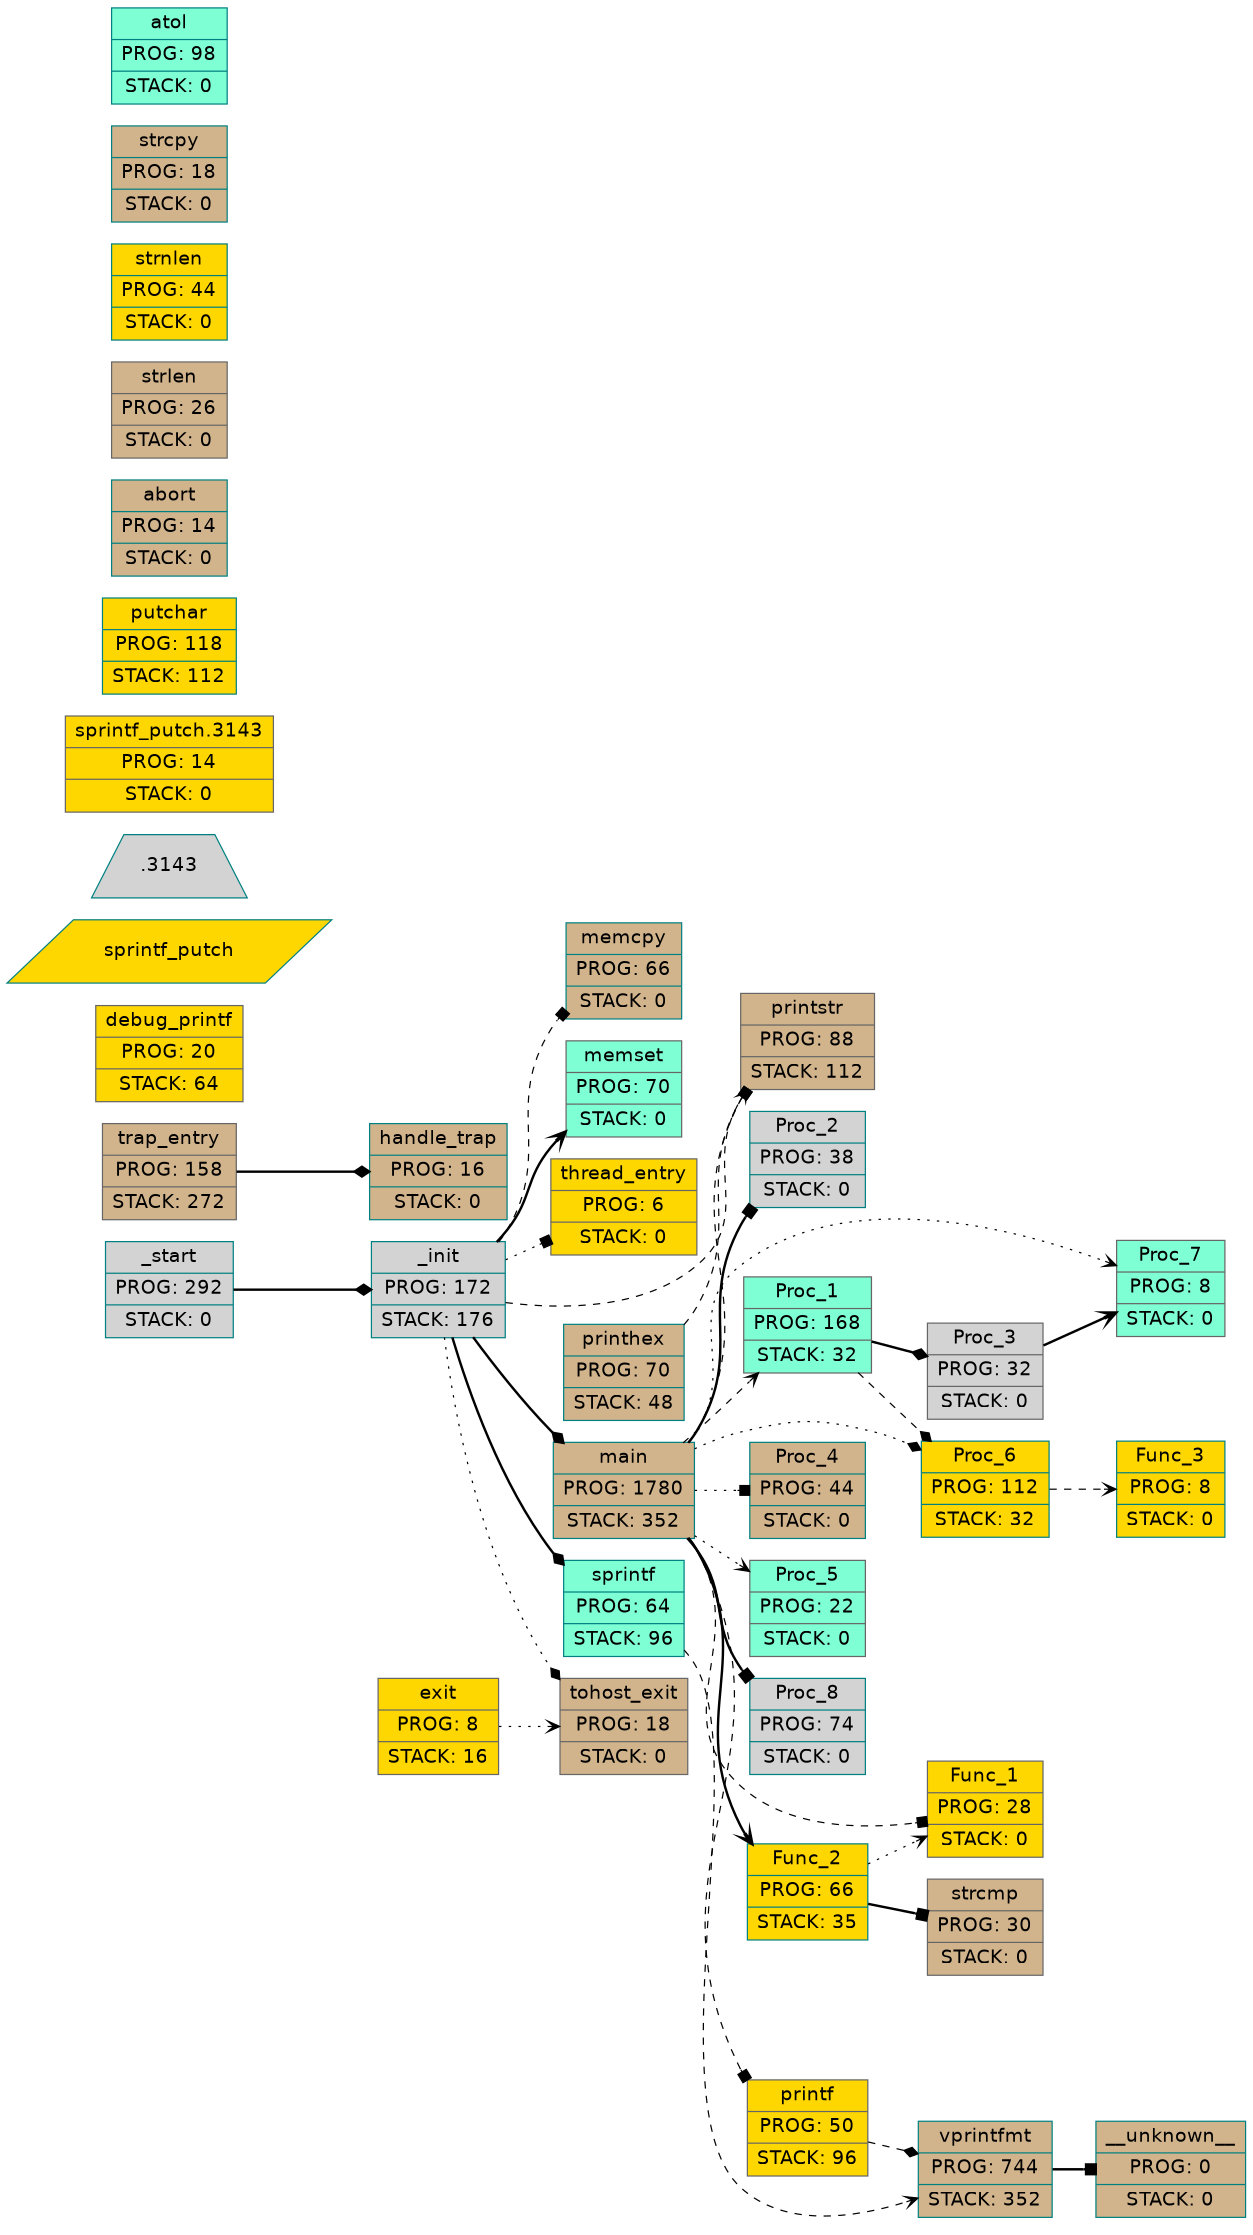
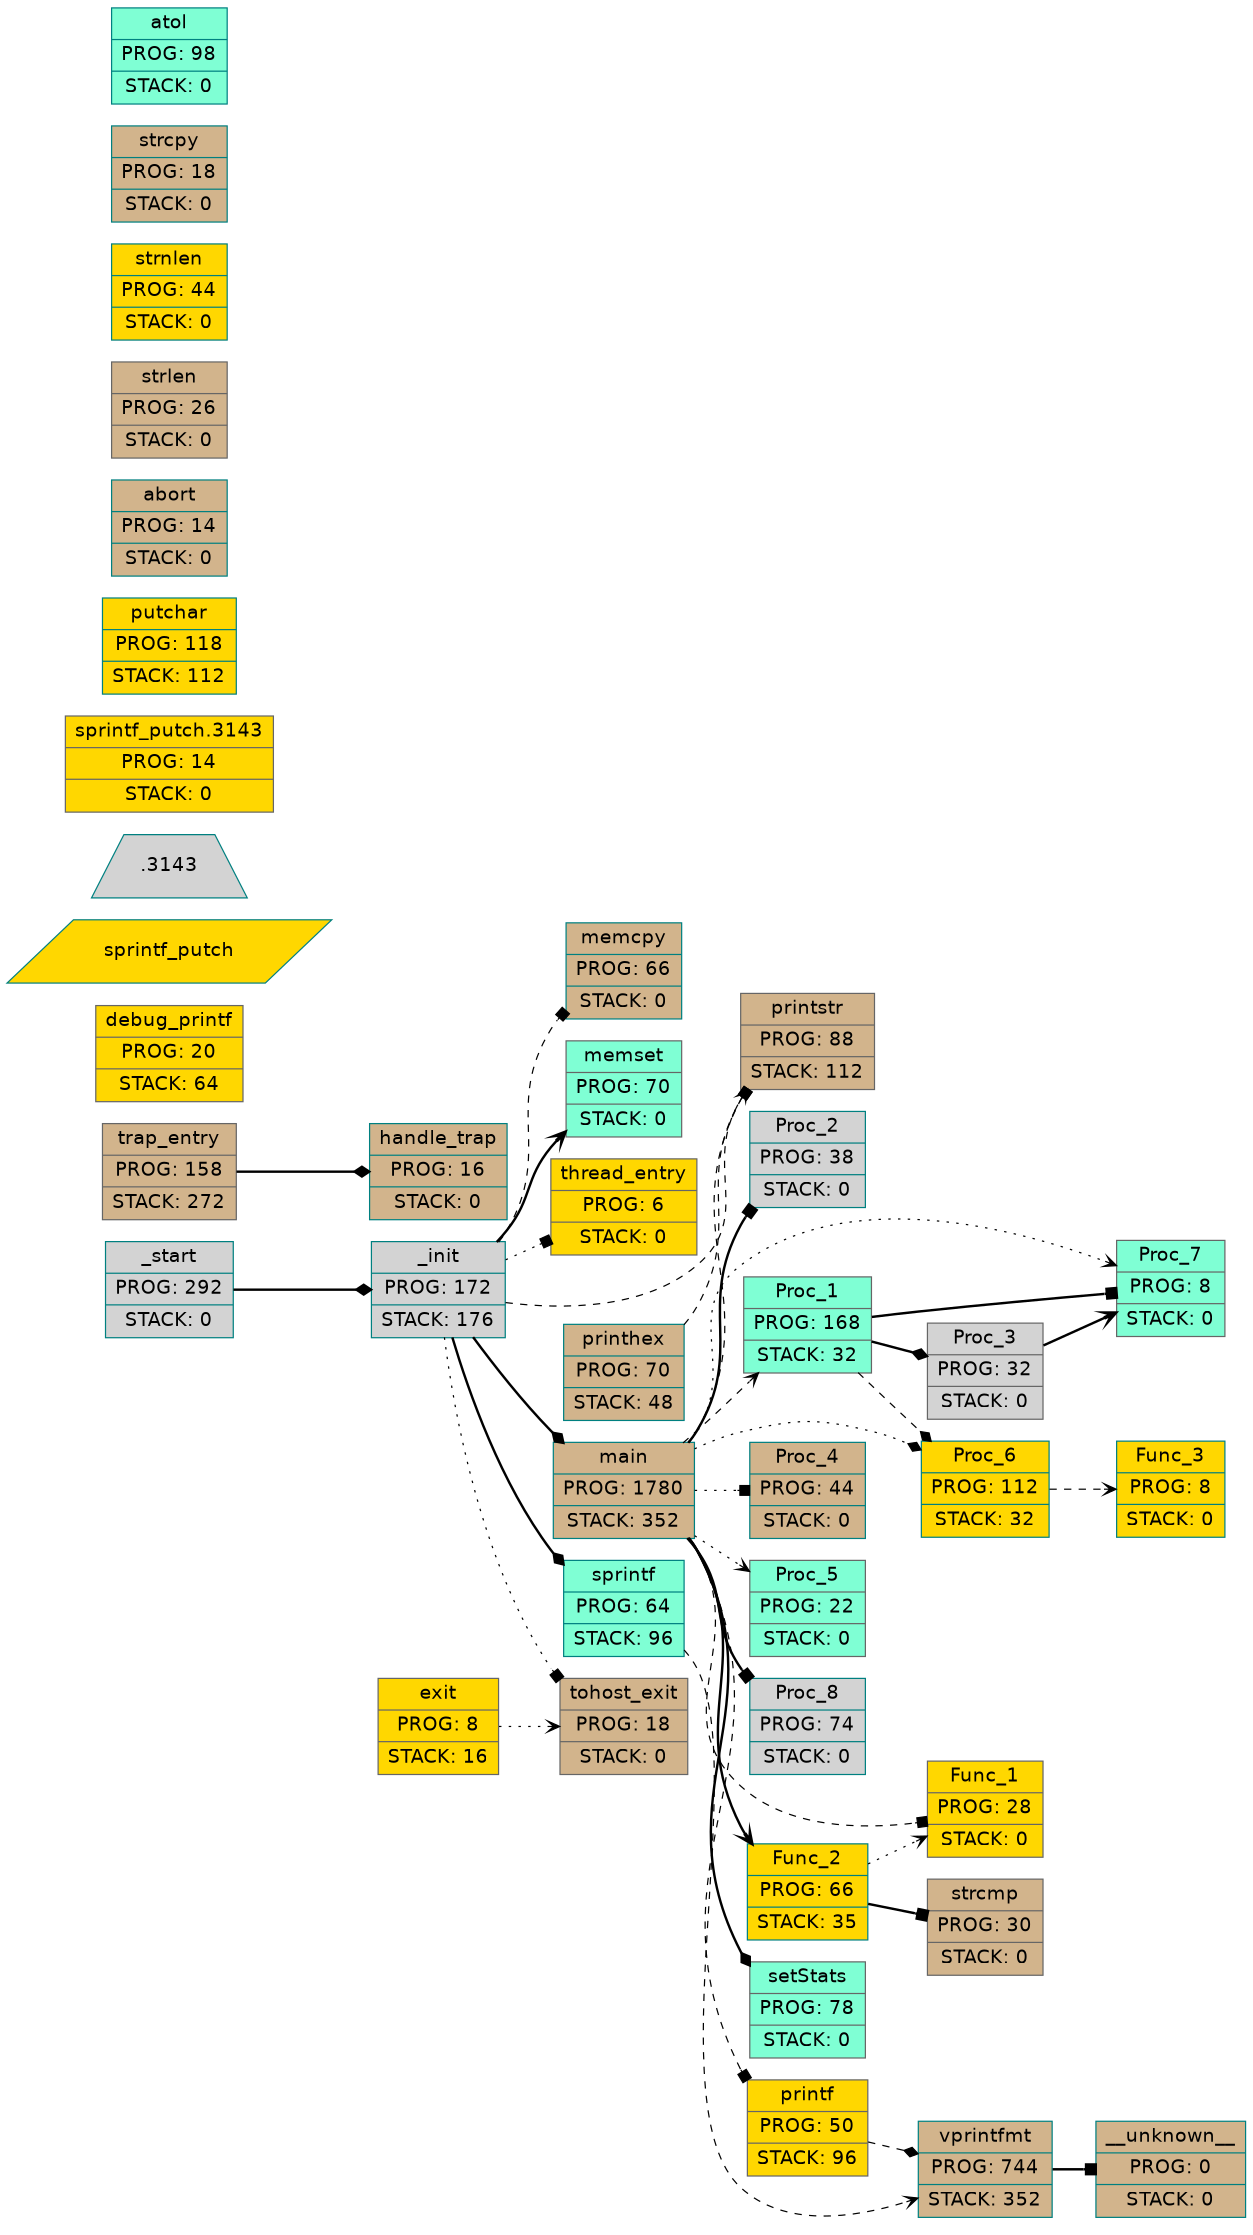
edge "Proc_1" -> "Proc_7": added
edge "_init" -> "tohost_exit": arrowhead diamond -> box
node "setStats": added
